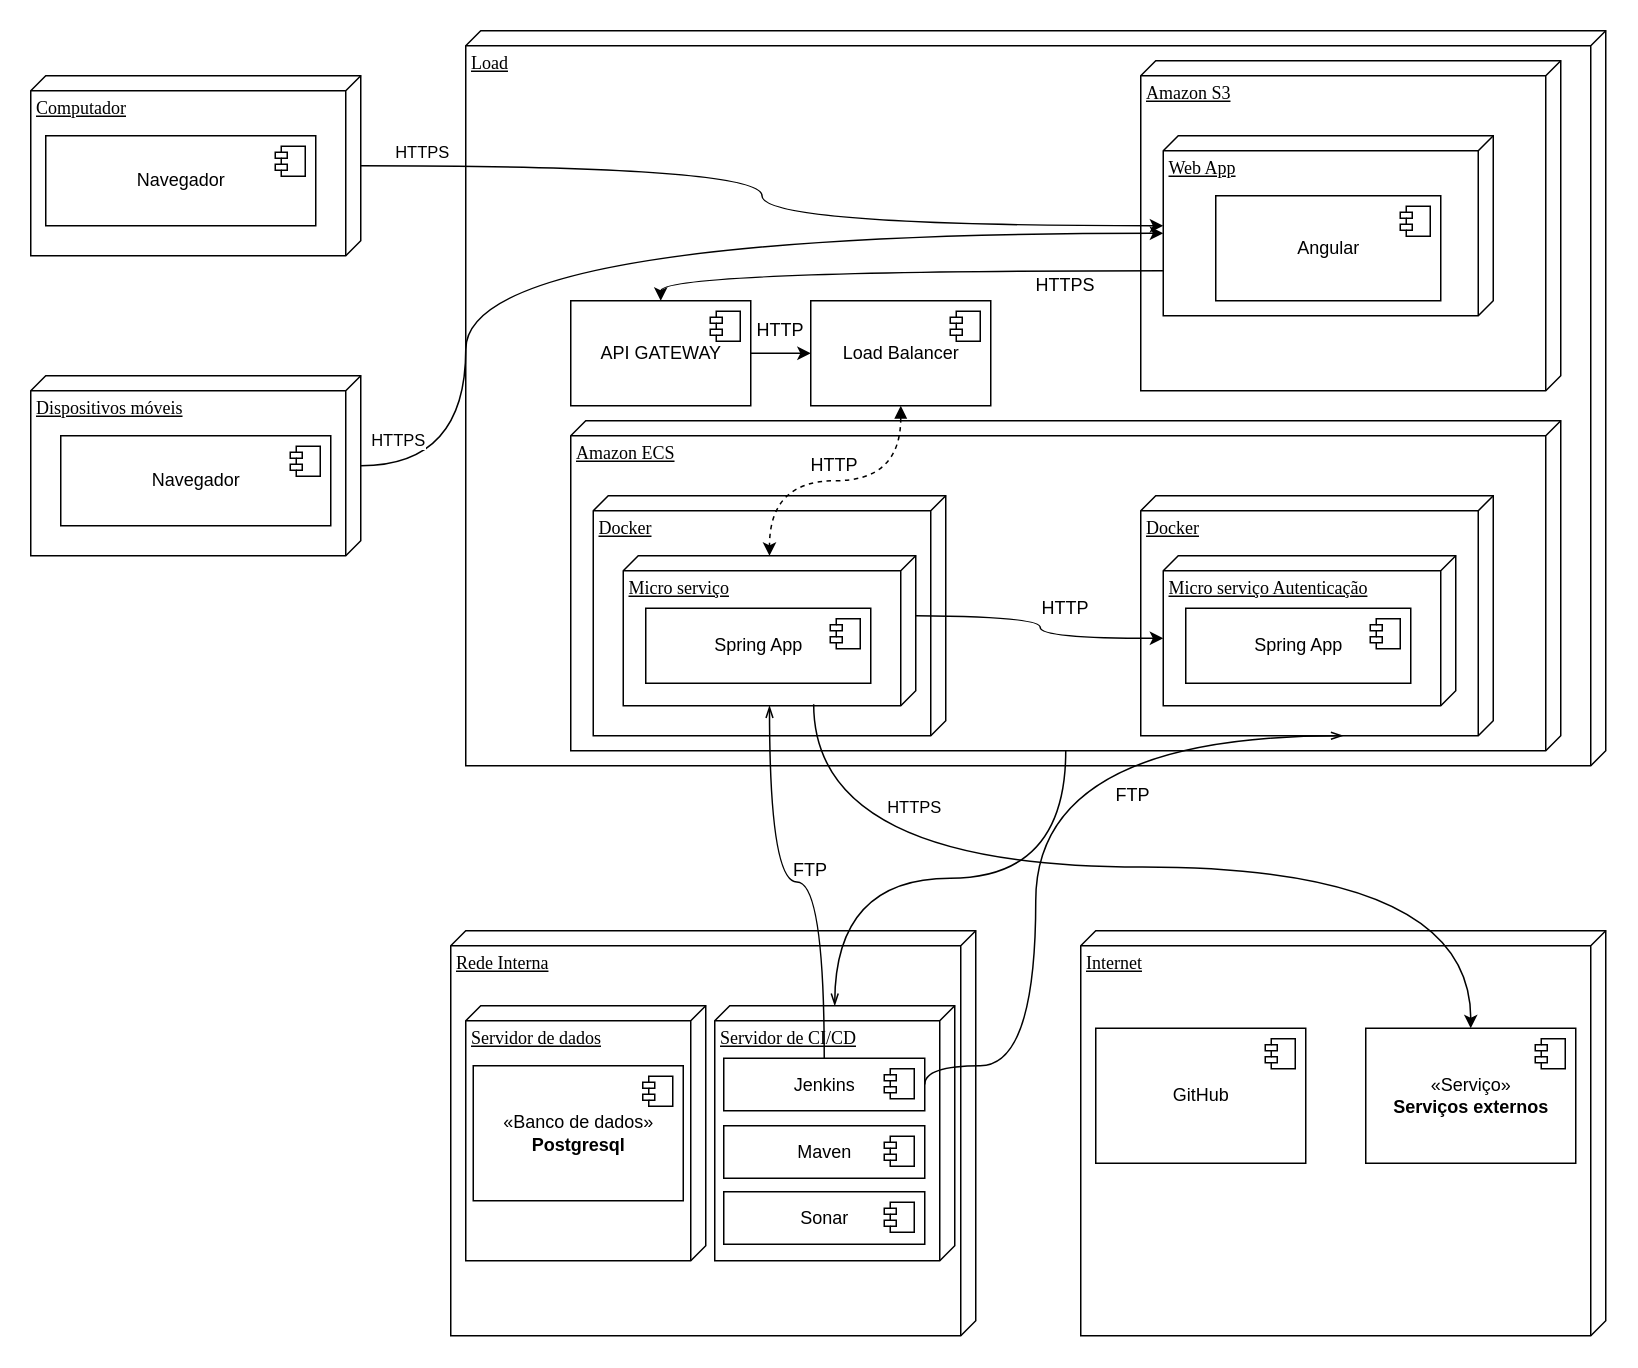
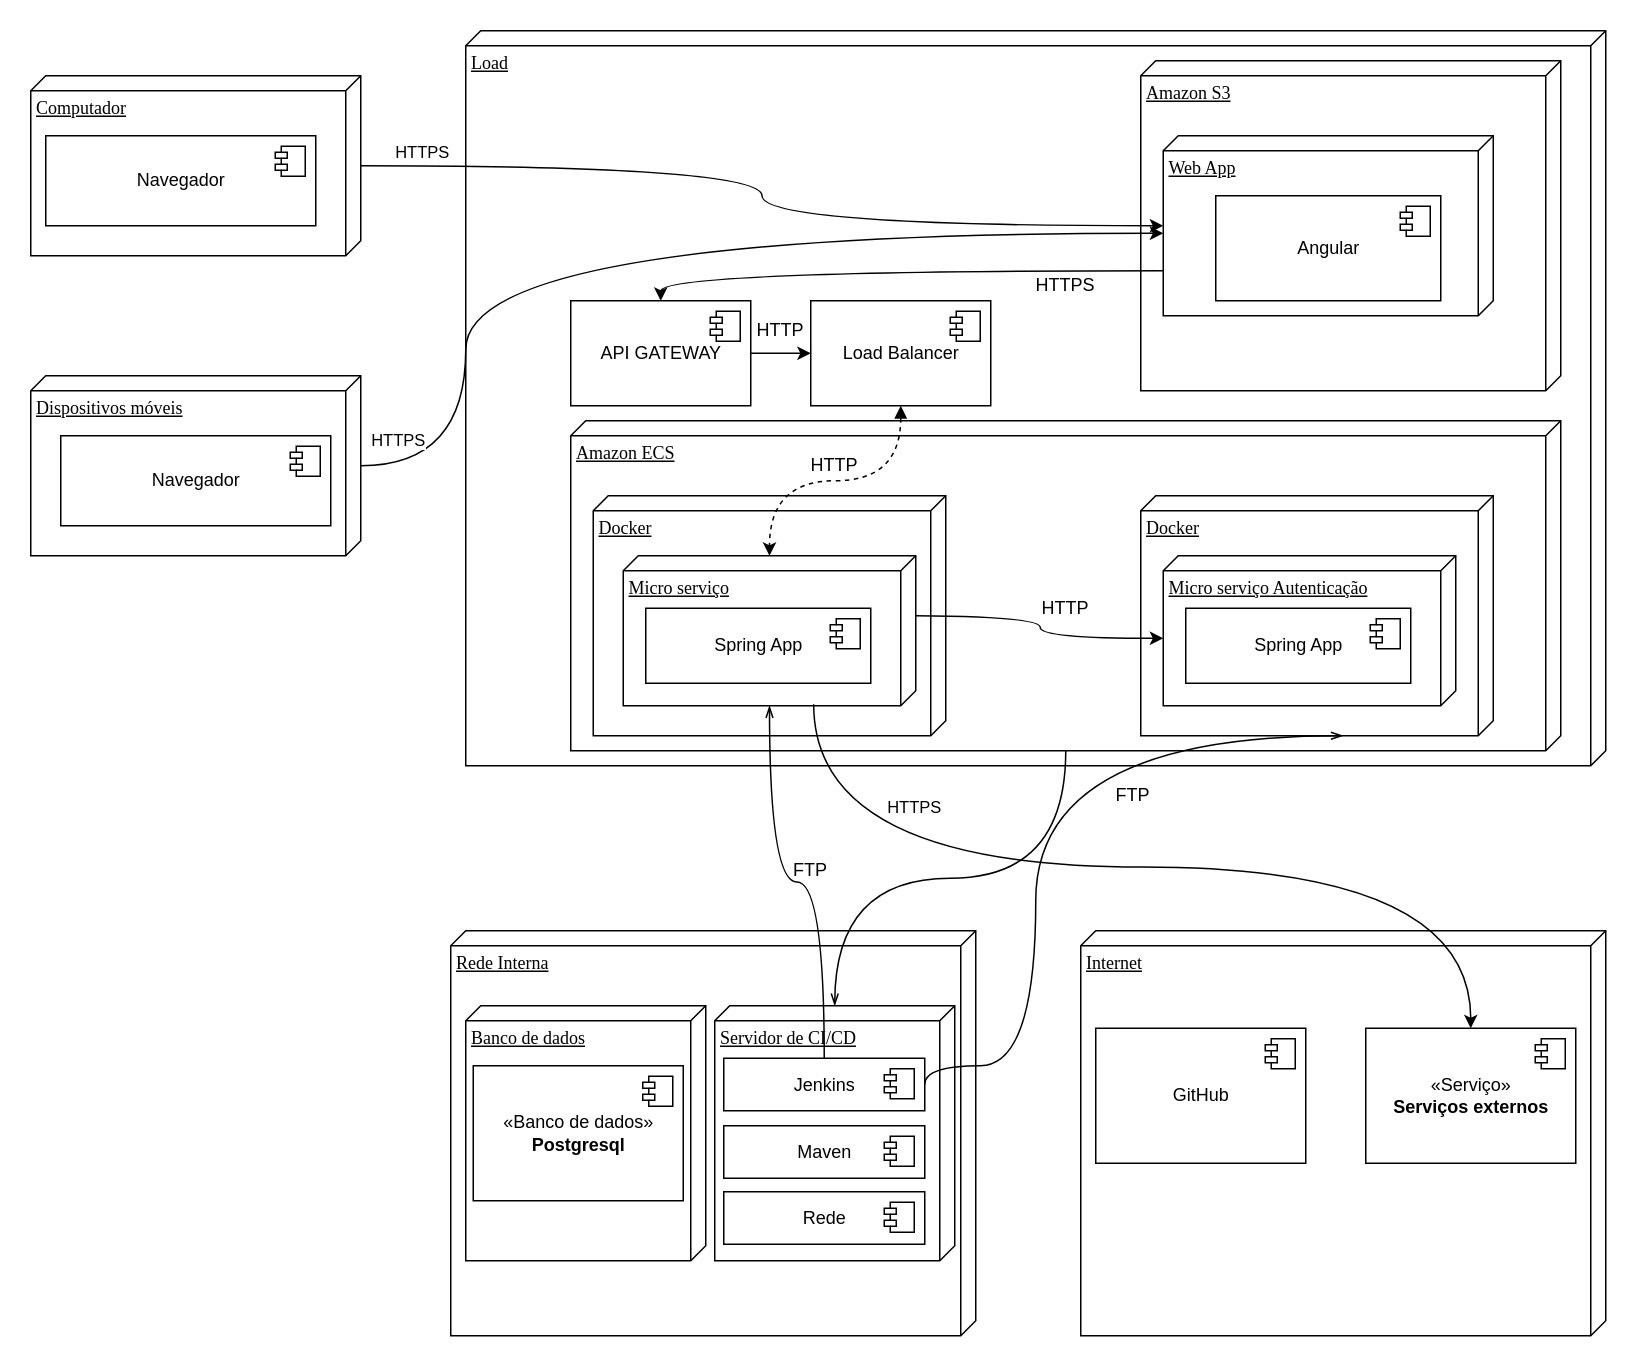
node "Servidor de dados": label "Servidor de dados" -> "Banco de dados"
node "Sonar": label "Sonar" -> "Rede"
